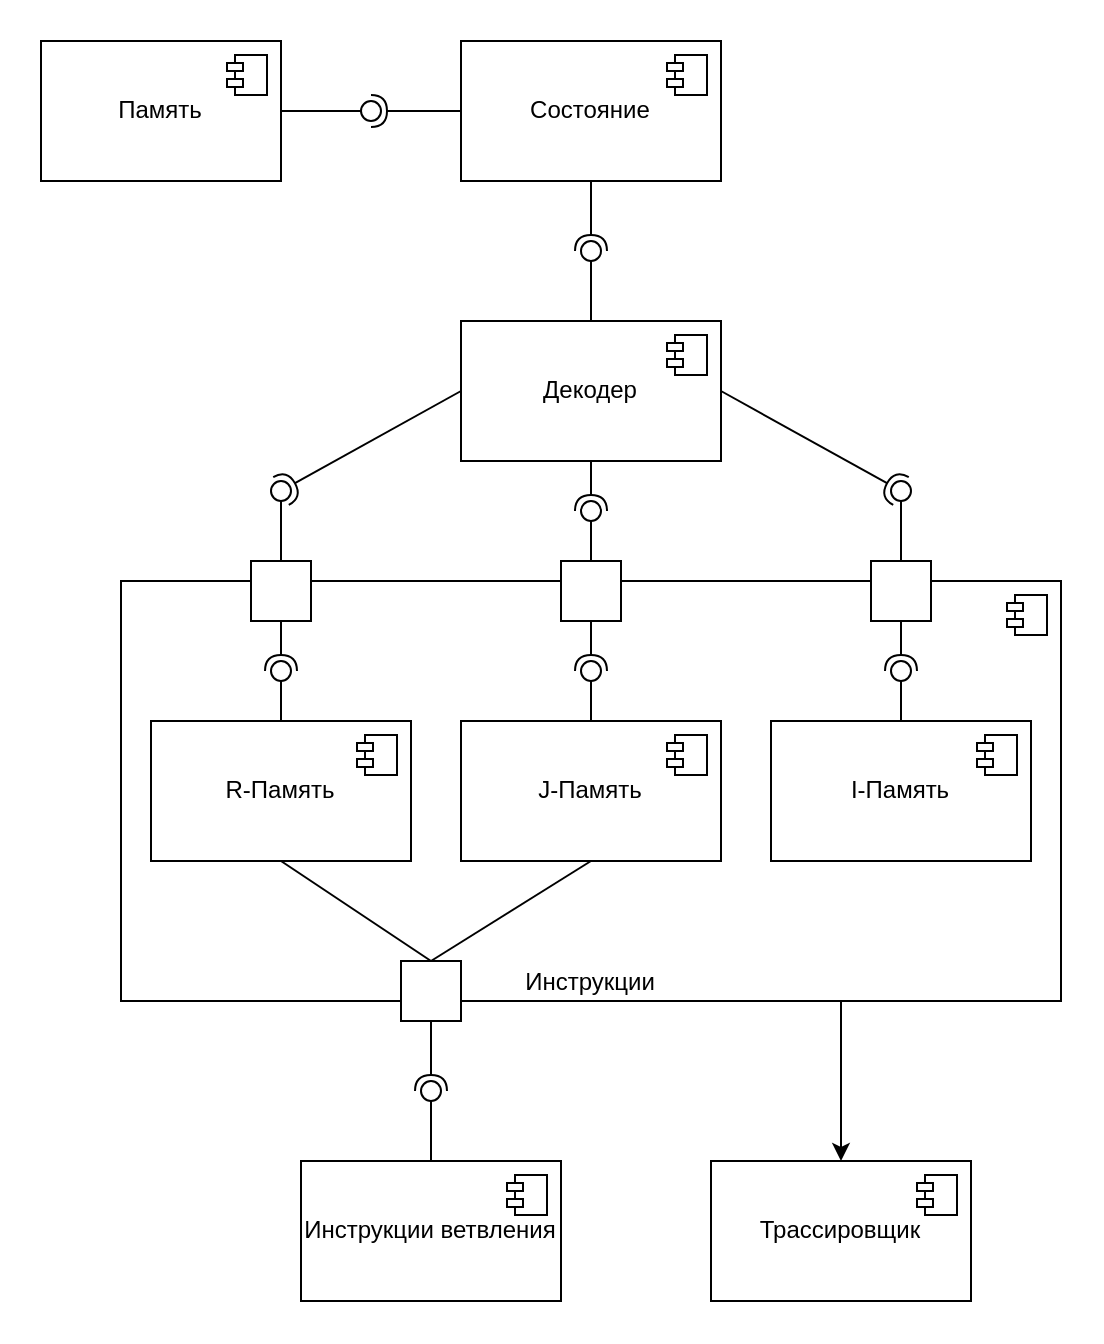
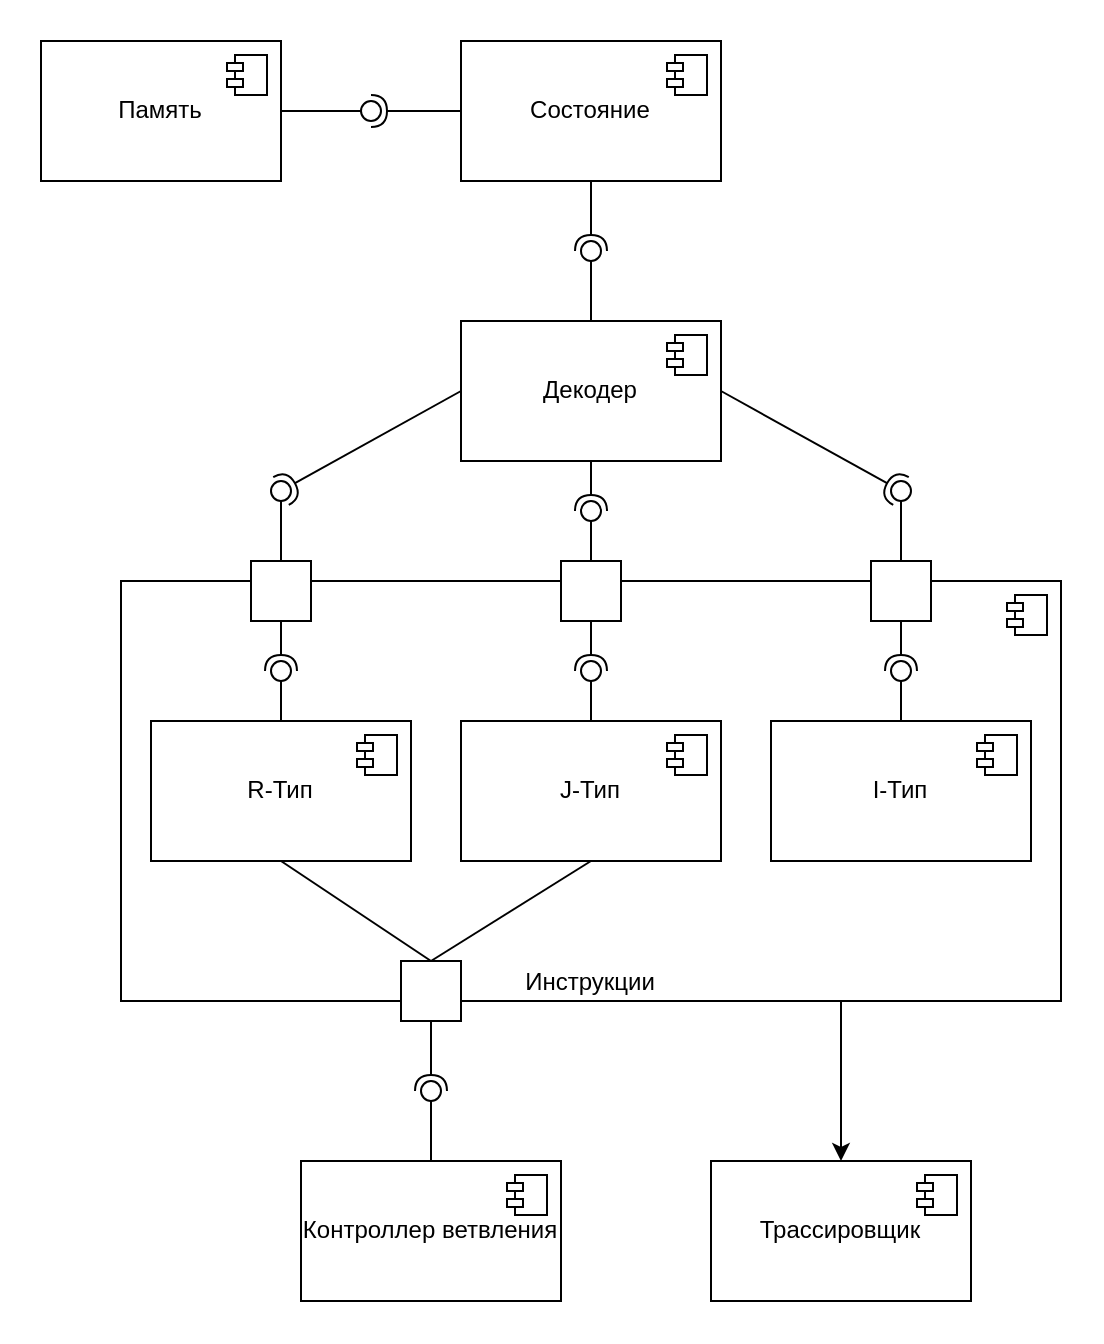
node "R-Память": label "R-Память" -> "R-Тип"
node "J-Память": label "J-Память" -> "J-Тип"
node "I-Память": label "I-Память" -> "I-Тип"
node "Инструкции ветвления": label "Инструкции ветвления" -> "Контроллер ветвления"
